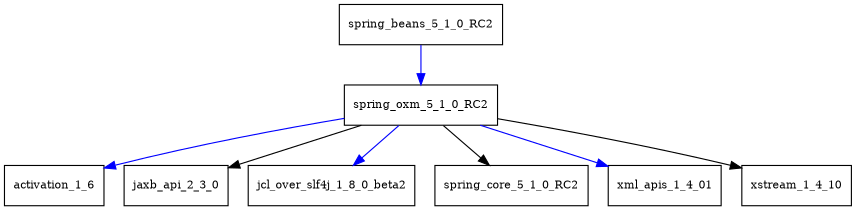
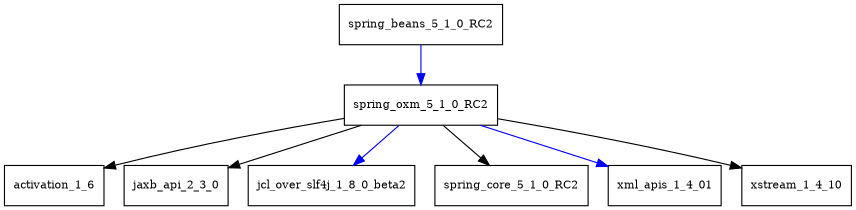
edge "spring_oxm_5_1_0_RC2" -> "activation_1_6": color blue -> black
